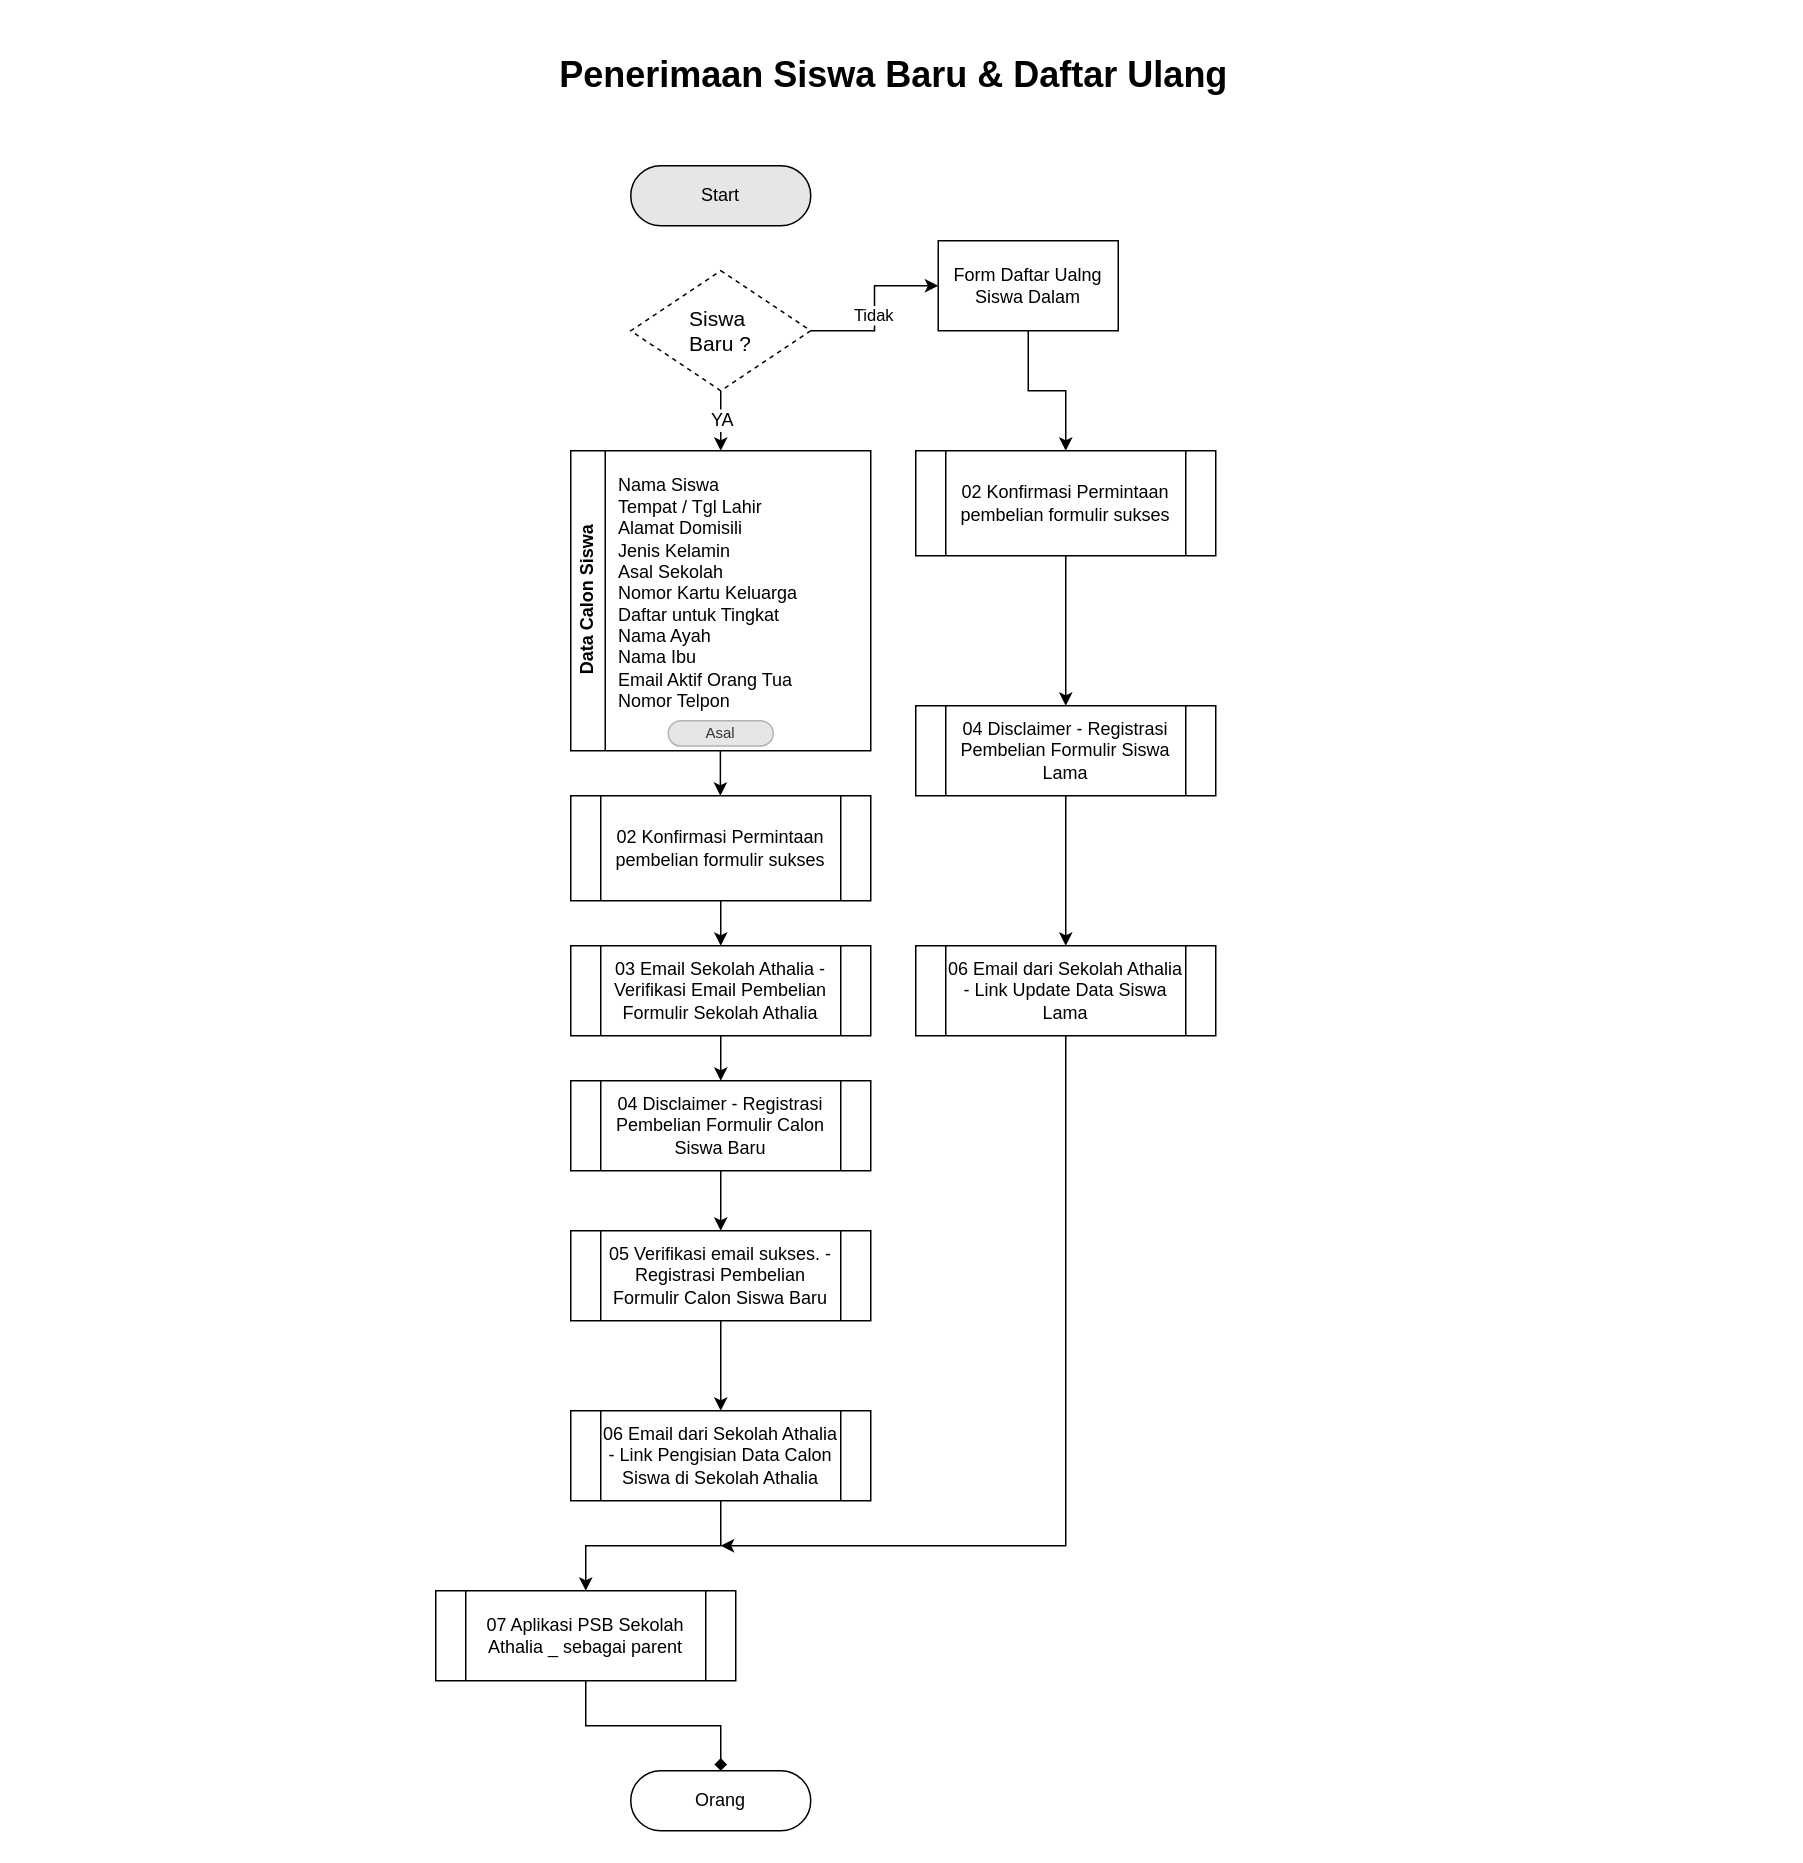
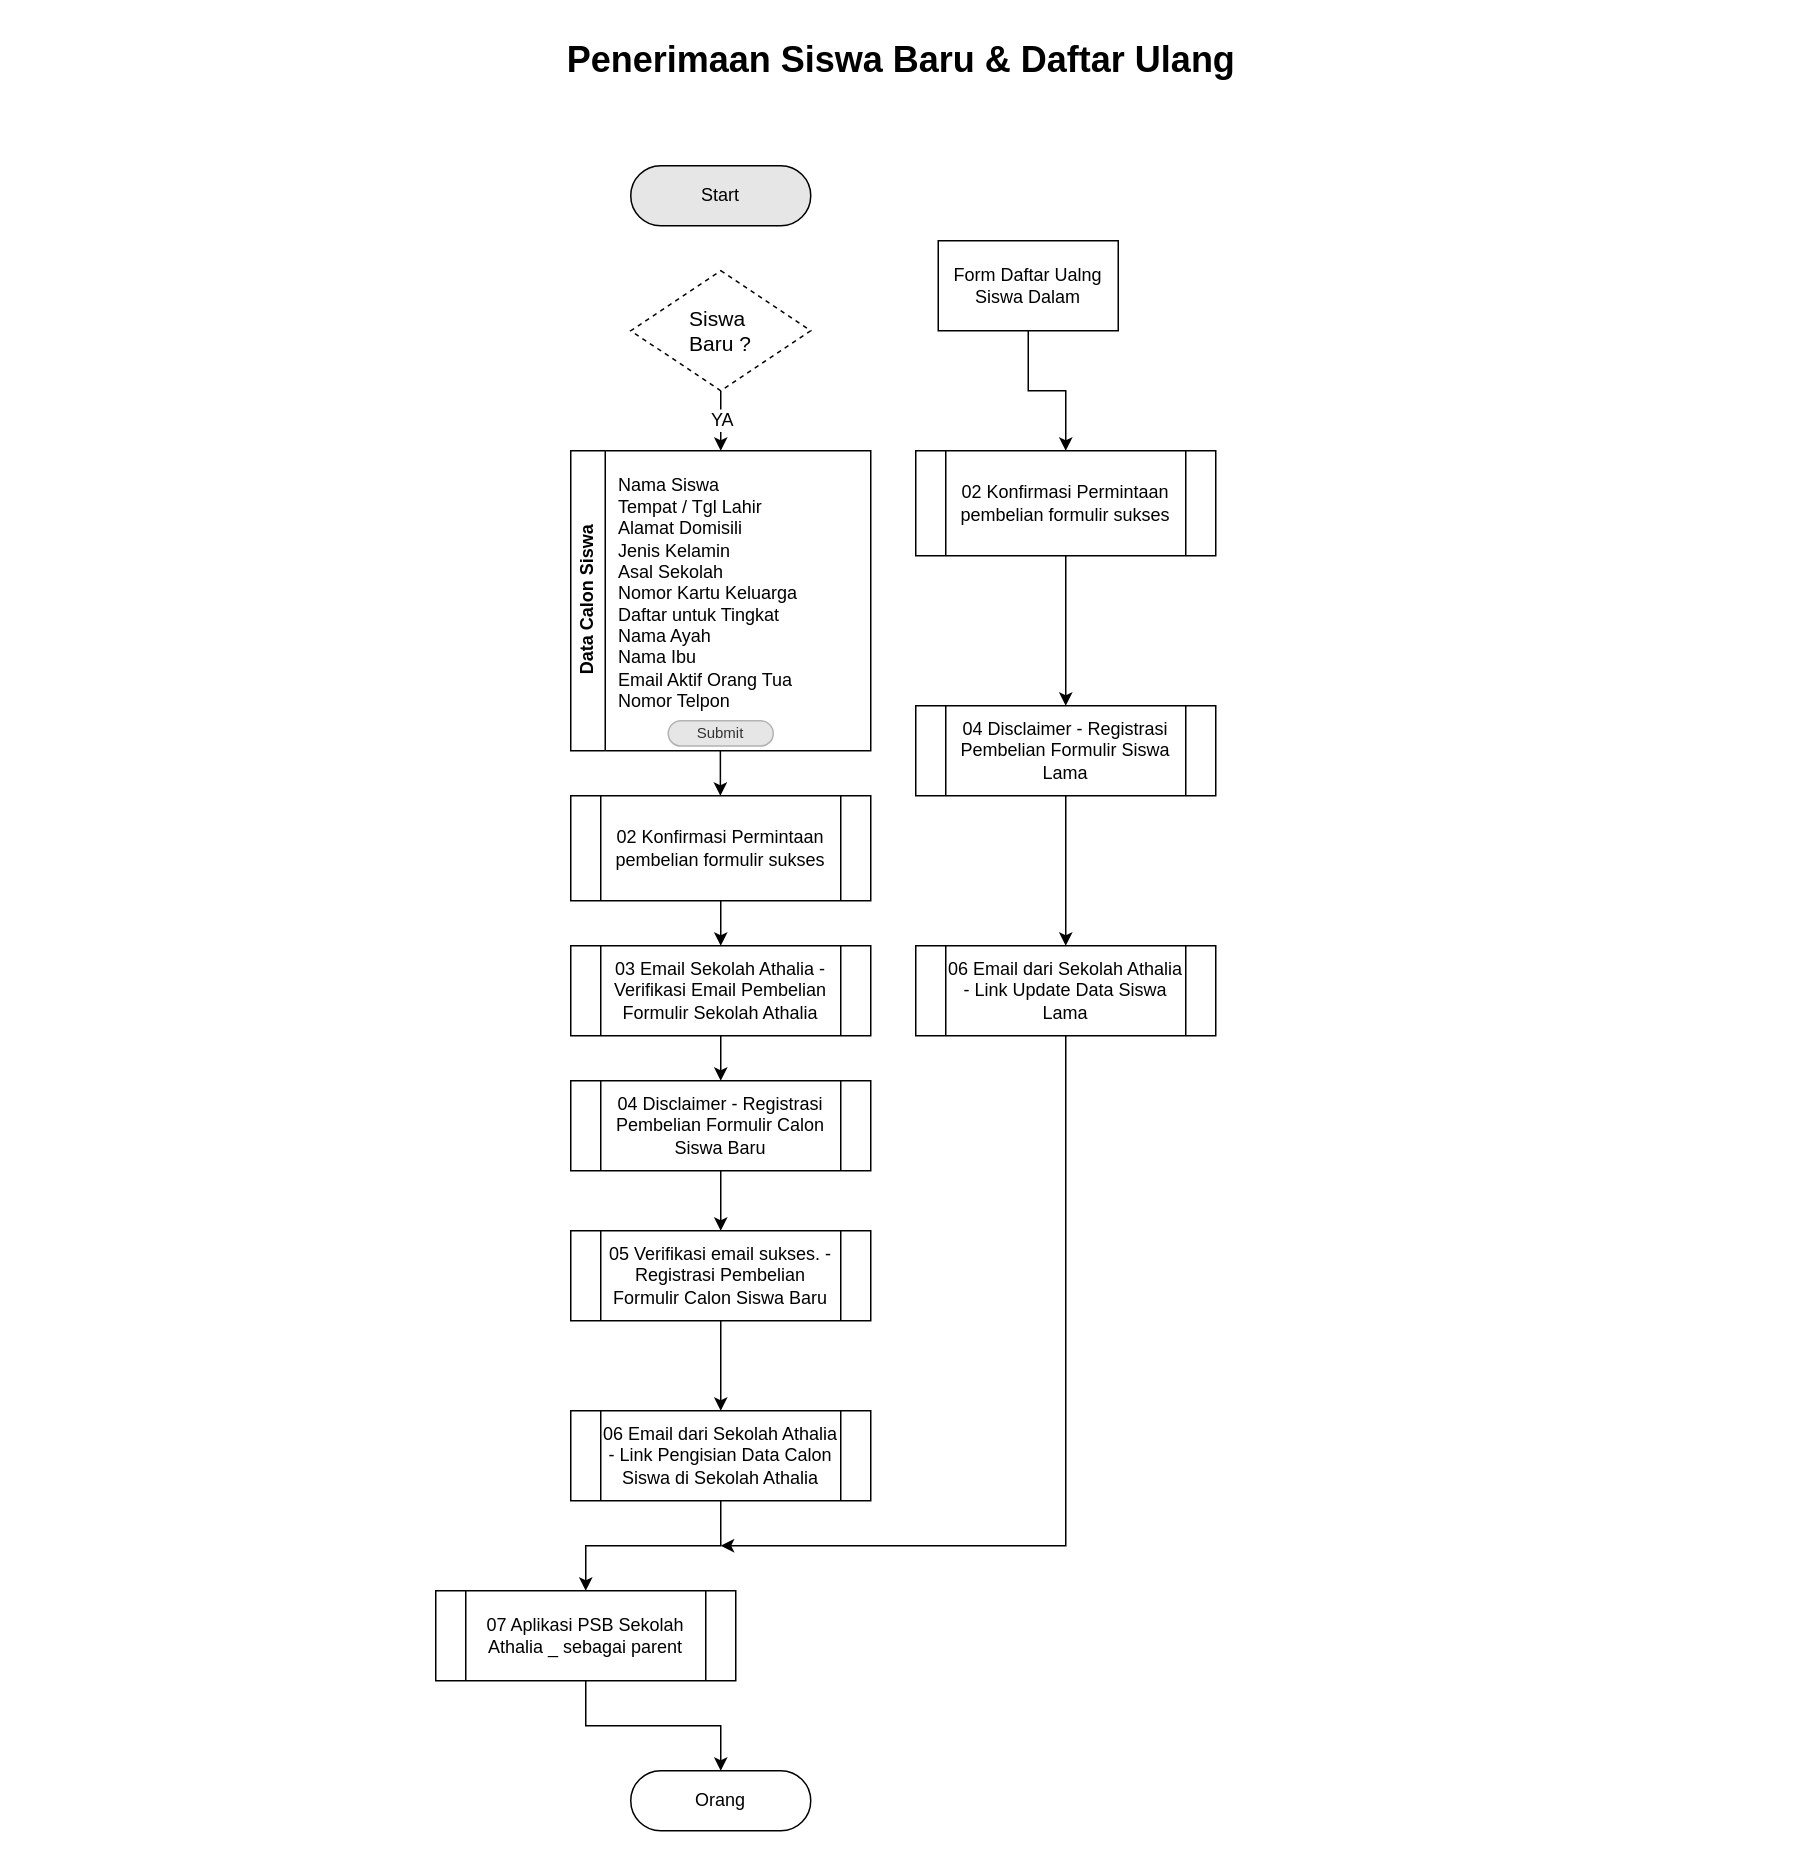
node "Penerimaan Siswa Baru & Daftar Ulang": moved (893, 76) -> (901, 61)
edge "Siswa Baru ?" -> "Form Daftar Ualng Siswa Dalam": removed, label "Tidak"
node "Asal": label "Asal" -> "Submit"
edge "07 Aplikasi PSB Sekolah Athalia _ sebagai parent" -> "Orang": arrowhead diamond -> classic
